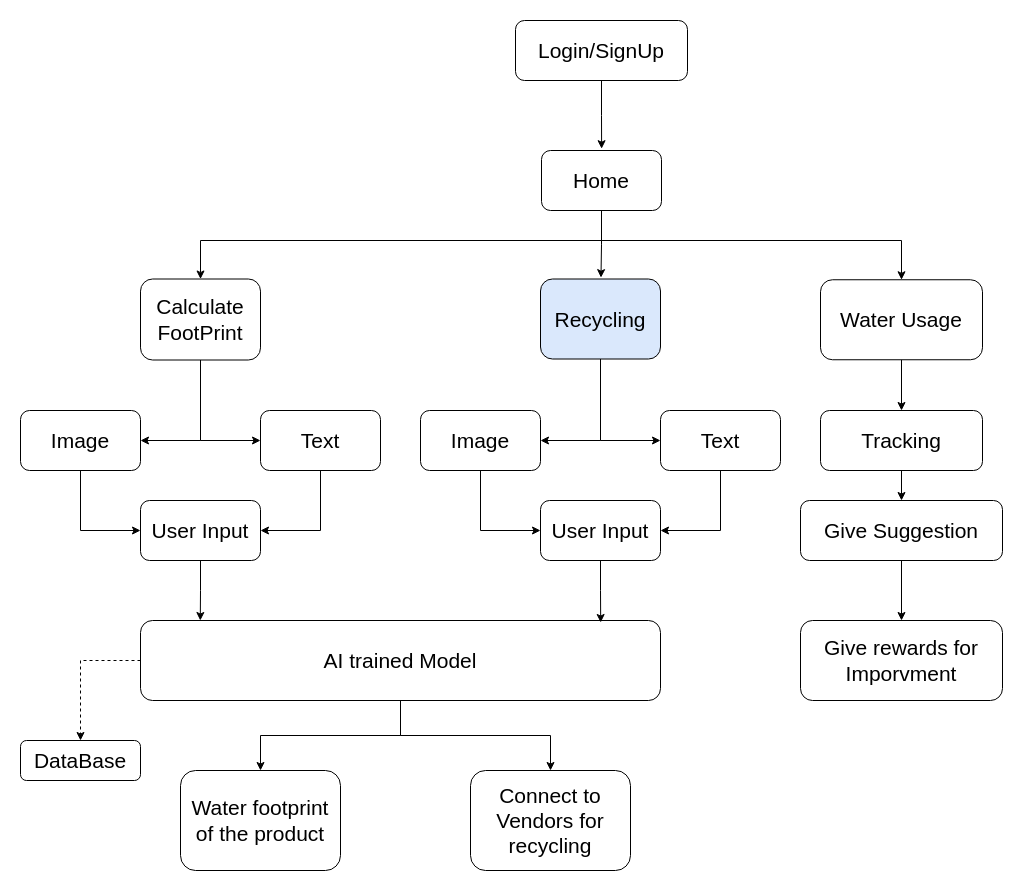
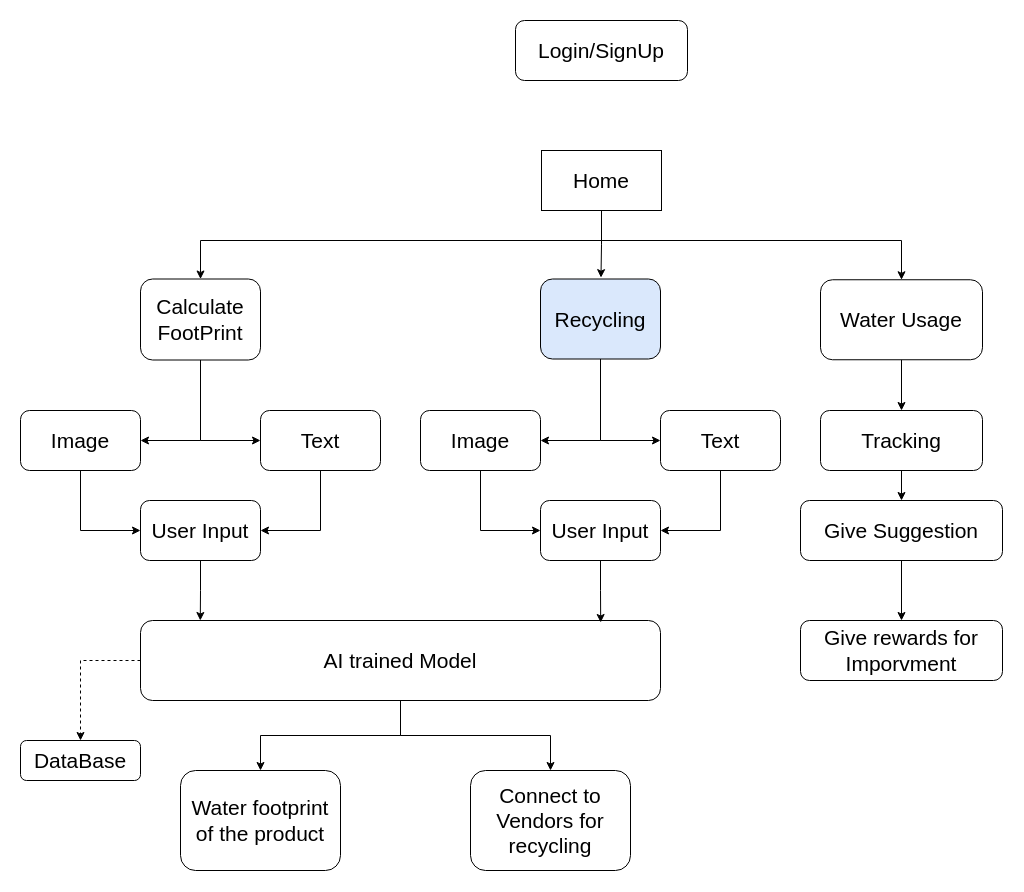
edge "Login/SignUp" -> "Home": removed
node "Home": shape rounded rectangle -> rectangle
node "Give rewards for Imporvment": size 202x80 -> 202x60
